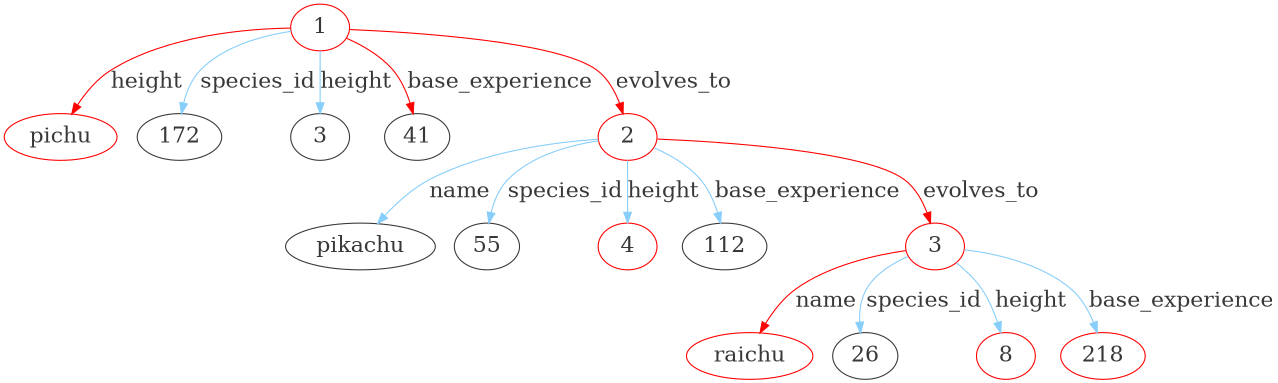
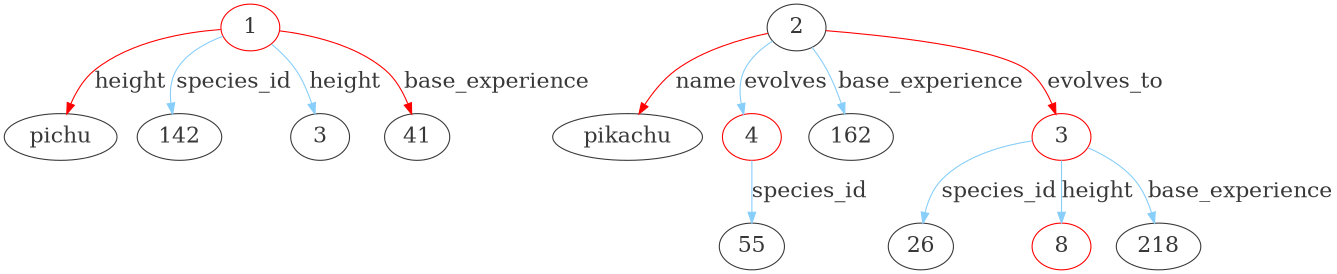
edge "1" -> "2": removed, label "evolves_to"
node "pichu": color red -> grey22
node "172": label "172" -> "142"
node "2": color red -> grey22
edge "2" -> "pikachu": color lightskyblue -> red
edge "2" -> "55": now "4" -> "55"
edge "2" -> "4": label "height" -> "evolves"
node "112": label "112" -> "162"
node "raichu": removed
node "218": color red -> grey22
